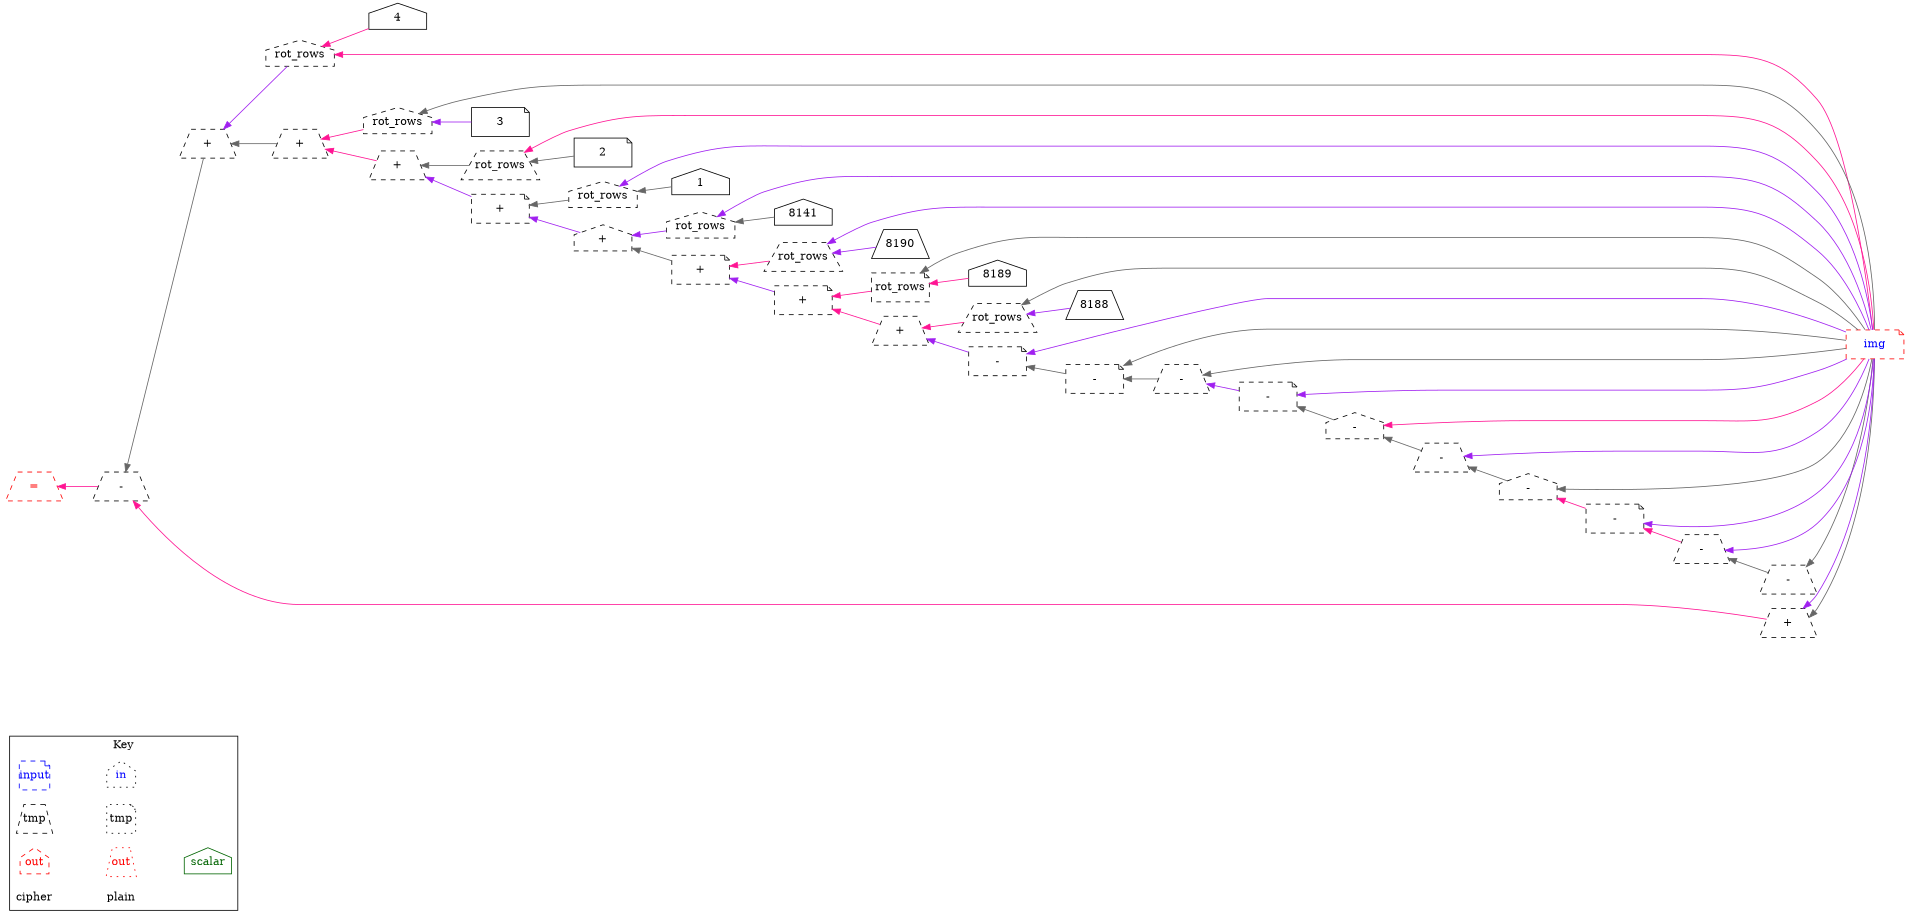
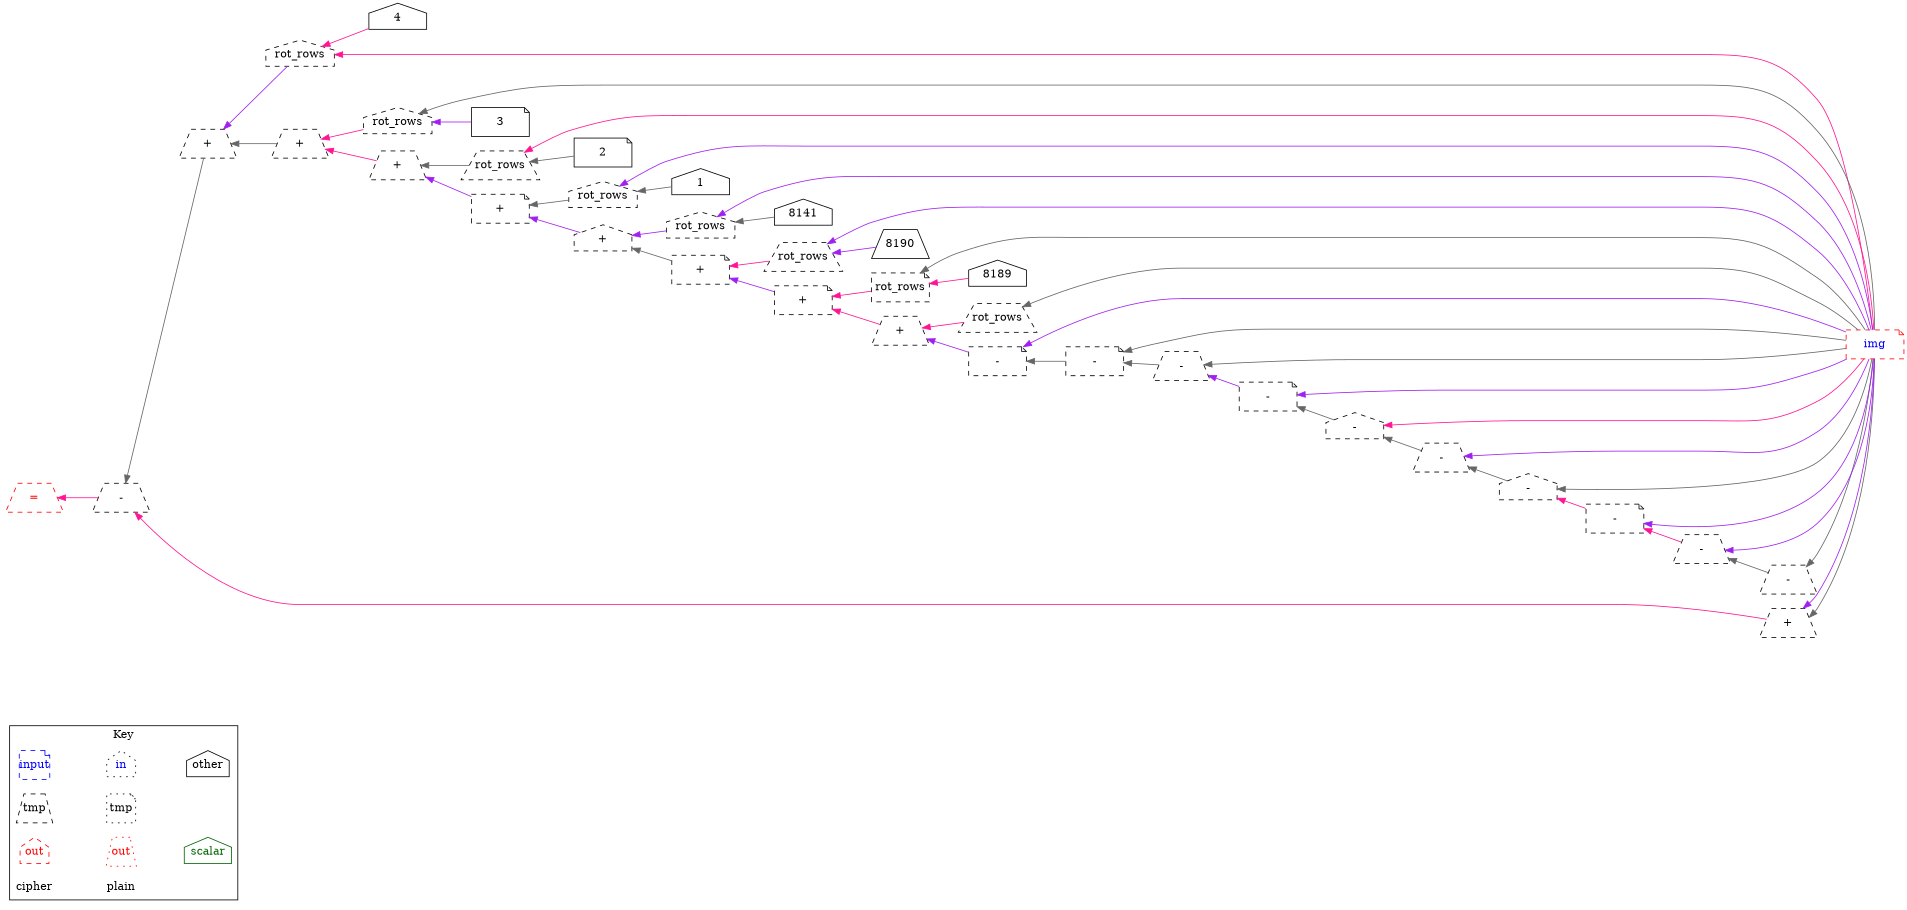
node "8188": removed
node "other": added
